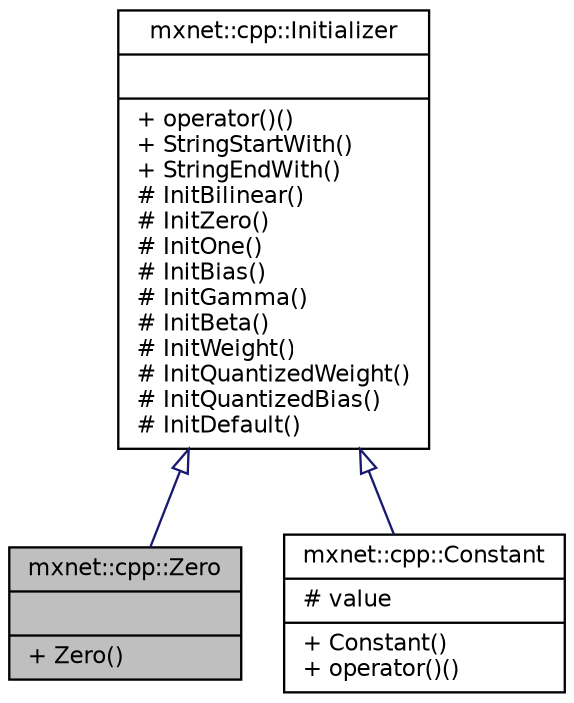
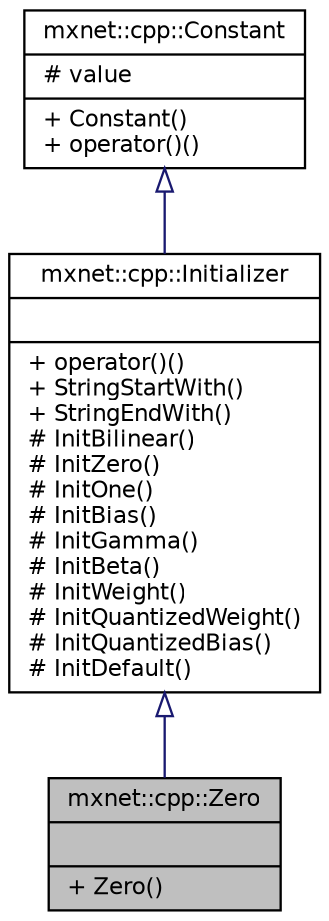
edge "mxnet::cpp::Constant" -> "mxnet::cpp::Initializer": reversed
